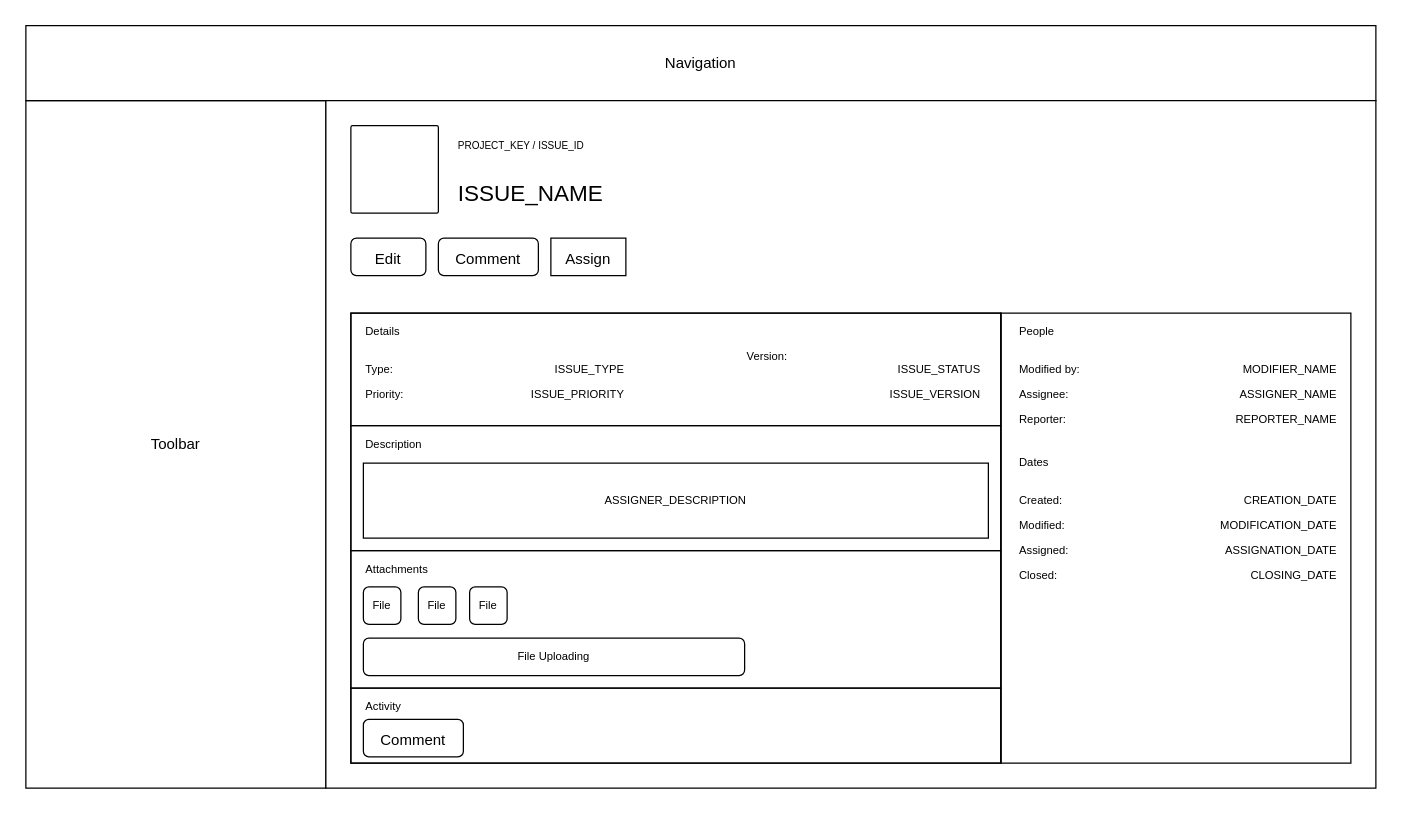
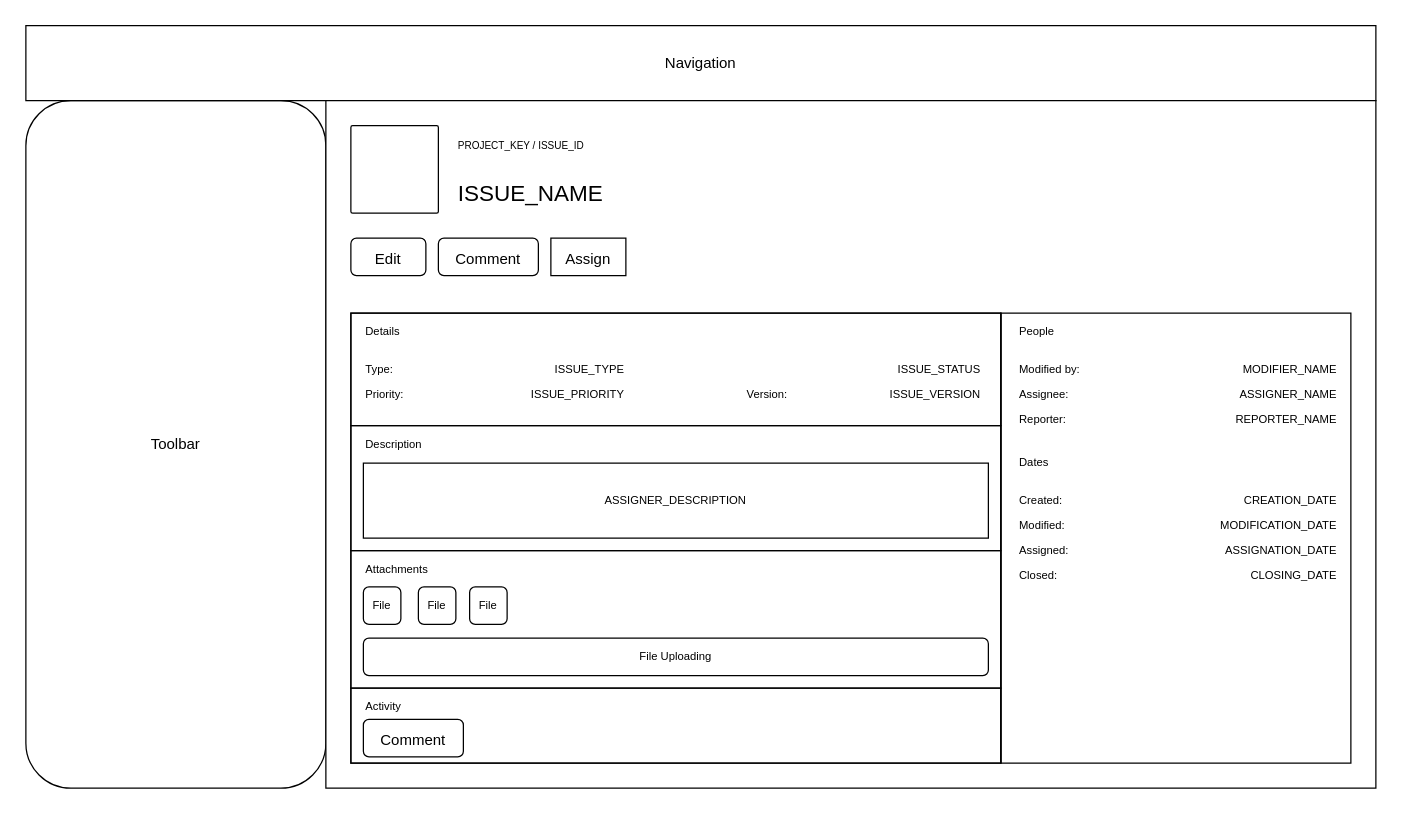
node "Version:": moved (782, 357) -> (782, 394)
node "Toolbar": shape rectangle -> rounded rectangle
node "File Uploading": size 381x38 -> 625x38
